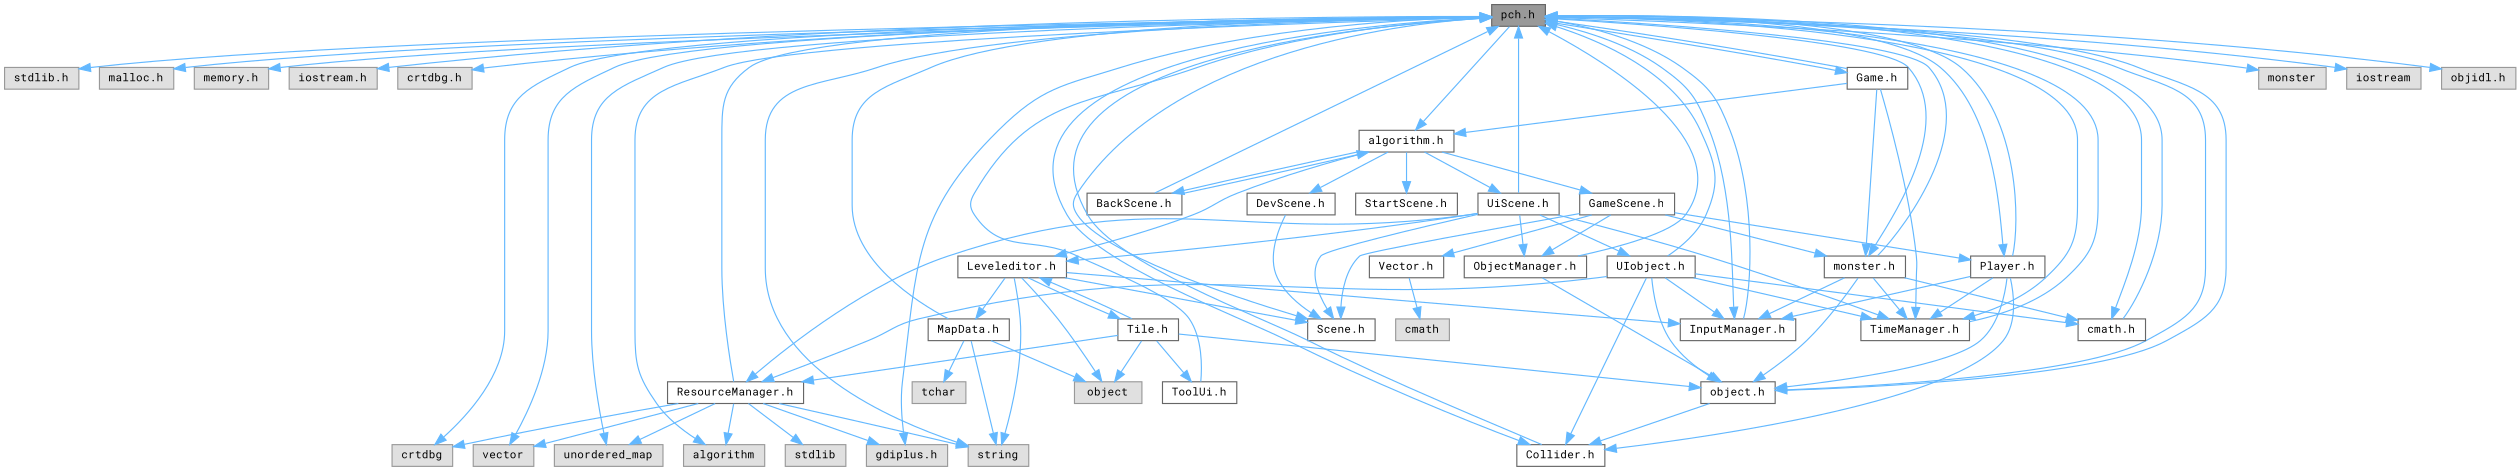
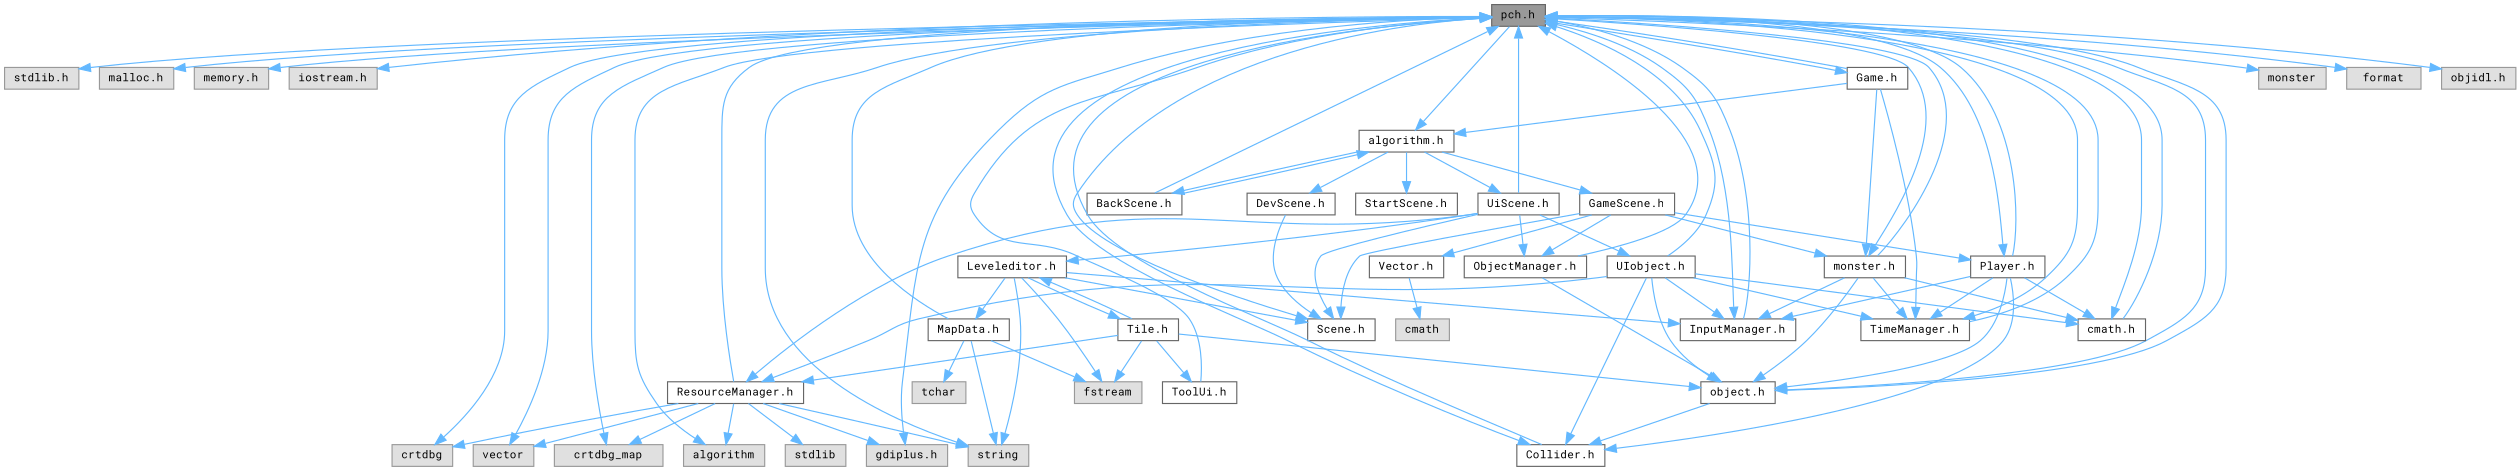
node "crtdbg.h": removed
node "iostream": label "iostream" -> "format"
edge "algorithm.h" -> "Leveleditor.h": removed
edge "UiScene.h" -> "TimeManager.h": removed
edge "Player.h" -> "cmath.h": added
node "object": label "object" -> "fstream"
node "unordered_map": label "unordered_map" -> "crtdbg_map"
